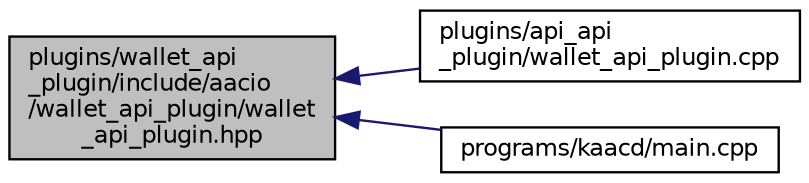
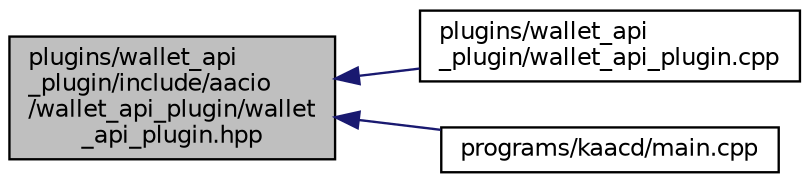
node "plugins/api_api _plugin/wallet_api_plugin.cpp": label "plugins/api_api _plugin/wallet_api_plugin.cpp" -> "plugins/wallet_api _plugin/wallet_api_plugin.cpp"
